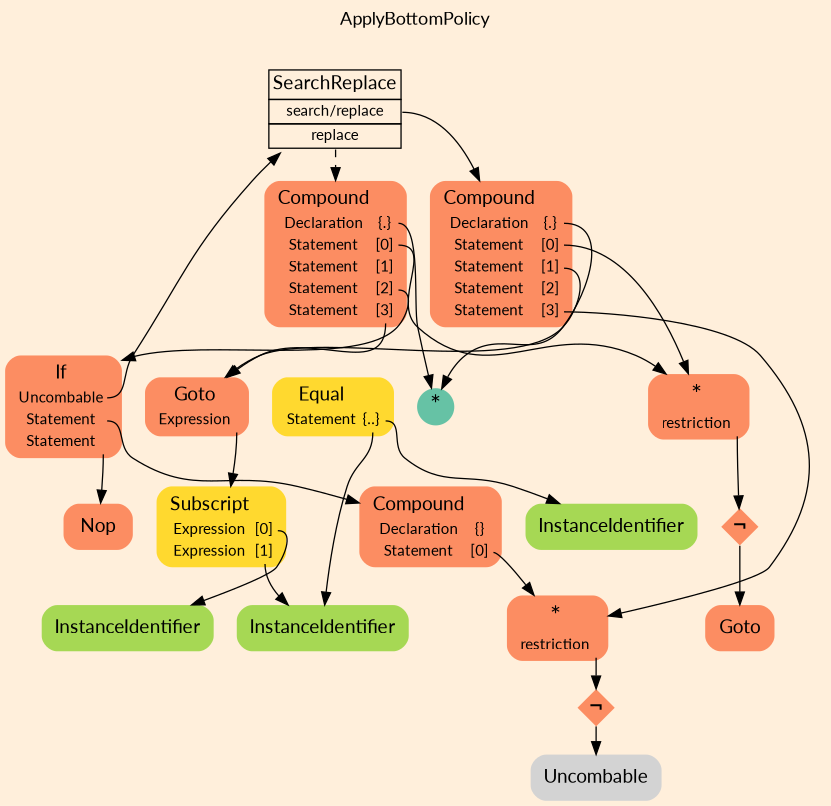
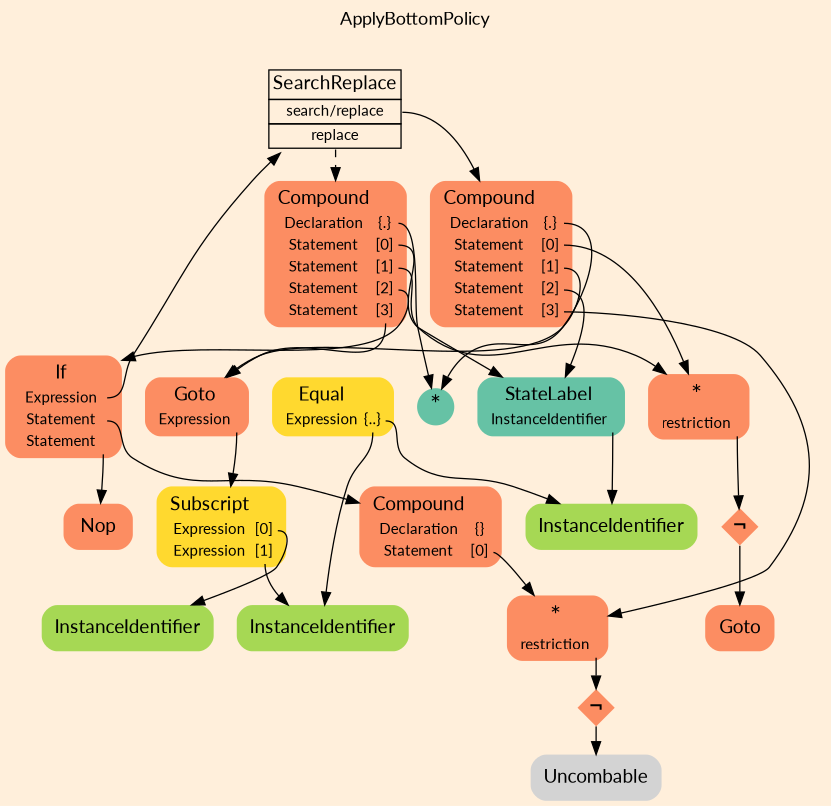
node "If": text "Uncombable" -> "Expression"
node "StateLabel": added
node "Equal": text "Statement" -> "Expression"
